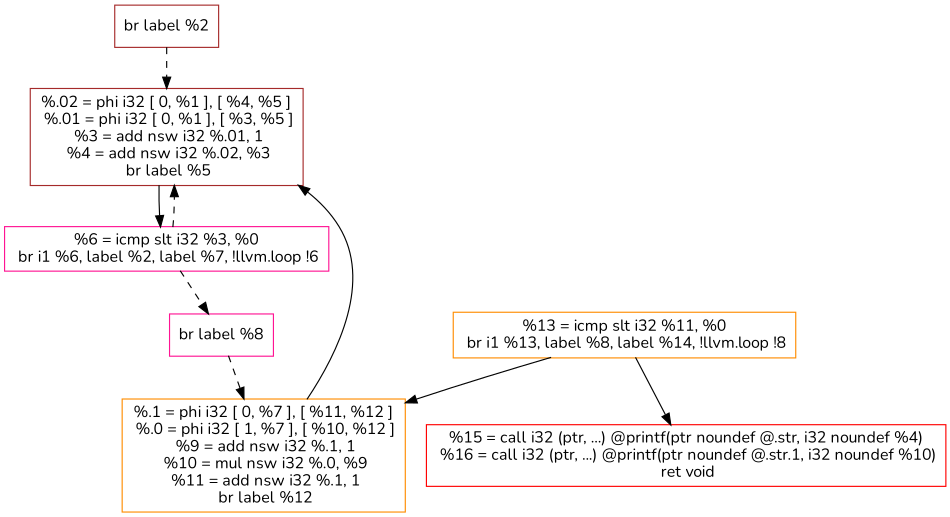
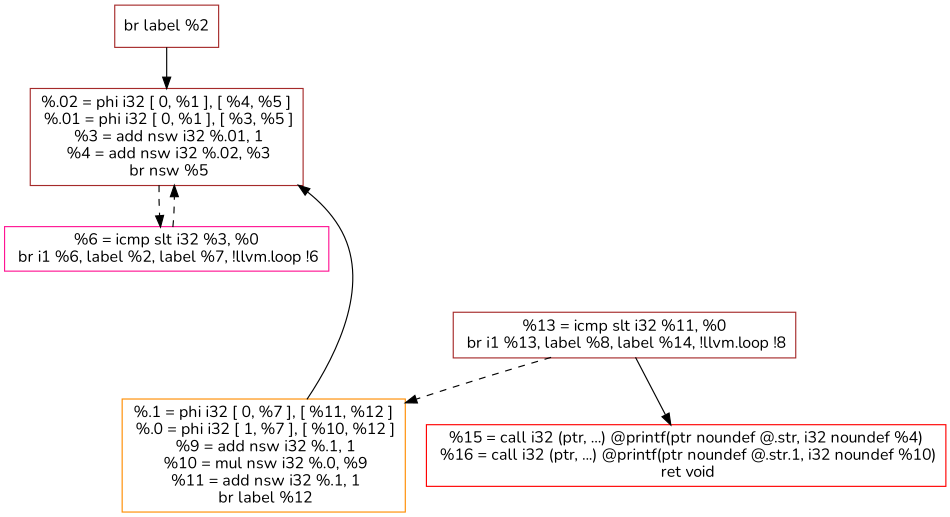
edge "br label %2" -> "%.02 = phi i32 [ 0, %1 ], [ %4, %5 ]": style dashed -> solid
node "%.02 = phi i32 [ 0, %1 ], [ %4, %5 ]": text "br label %5" -> "br nsw %5"
edge "%.02 = phi i32 [ 0, %1 ], [ %4, %5 ]" -> "%6 = icmp slt i32 %3, %0": style solid -> dashed
node "br label %8": removed
node "%13 = icmp slt i32 %11, %0": color darkorange -> brown
edge "%13 = icmp slt i32 %11, %0" -> "%.1 = phi i32 [ 0, %7 ], [ %11, %12 ]": style solid -> dashed
